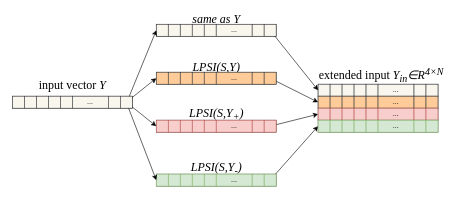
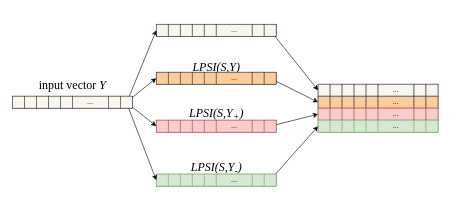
node "same as Y": removed
node "extended input Yin∈R4×N": removed
